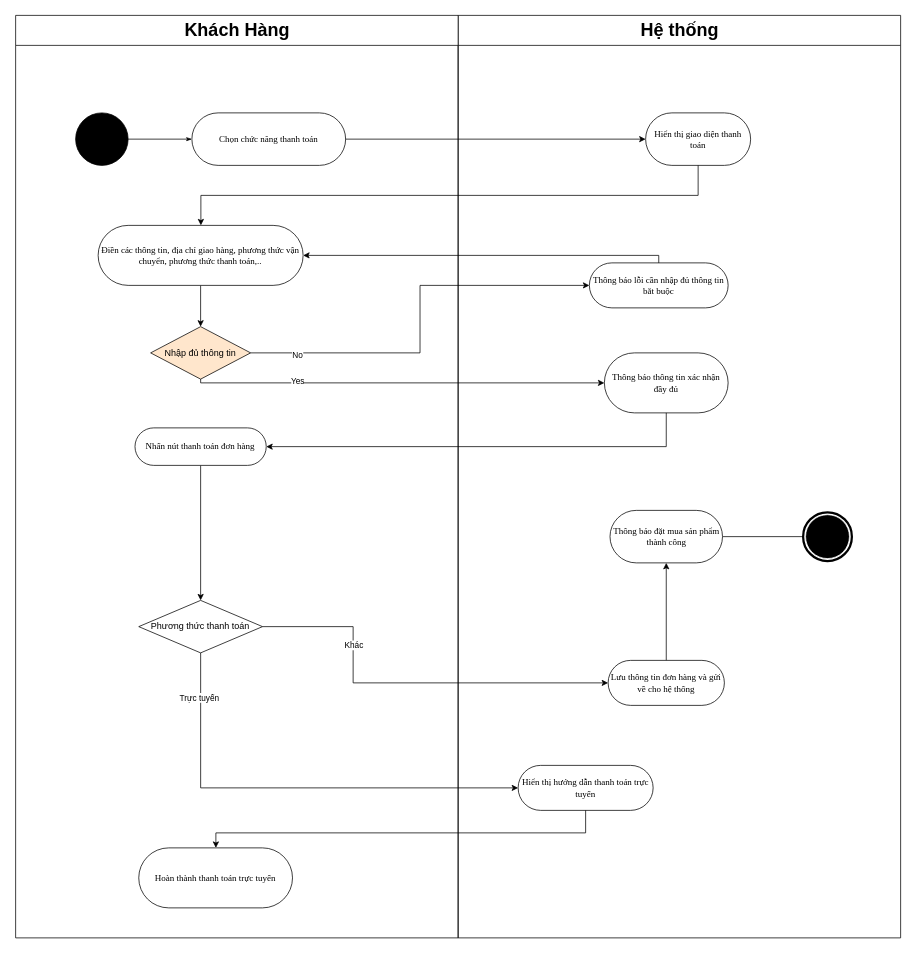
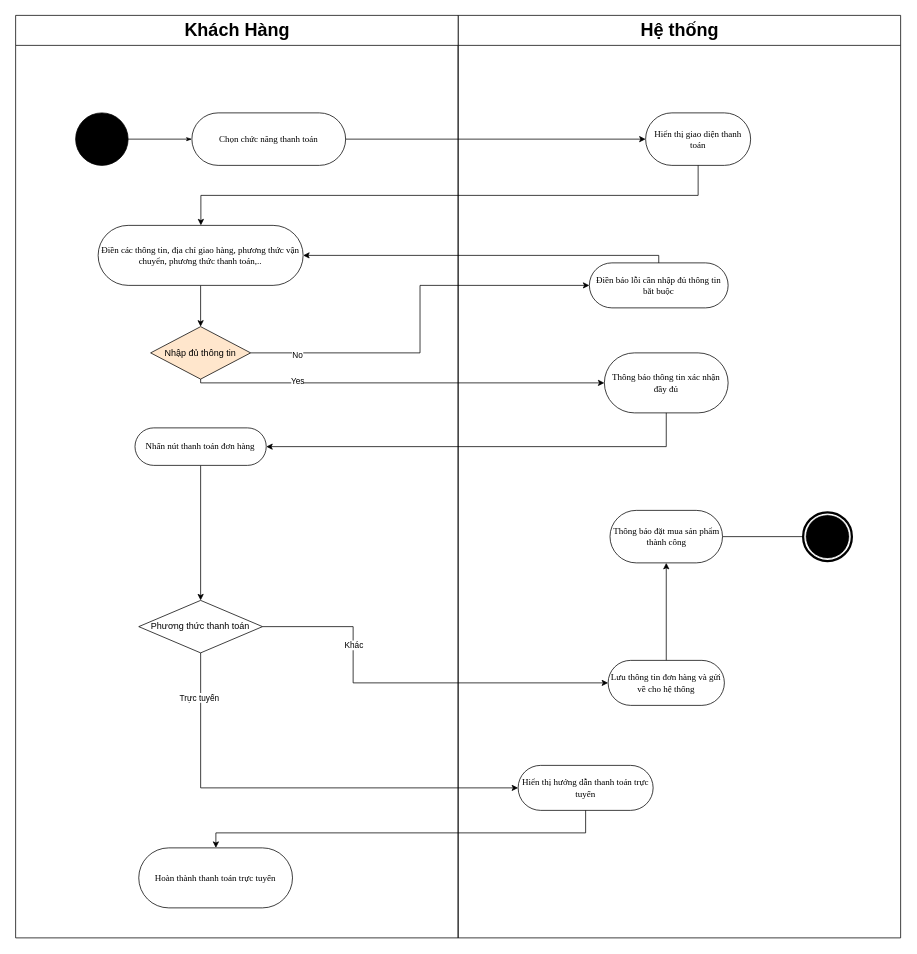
node "Thông báo lỗi cần nhập đủ thông tin bắt buộc": label "Thông báo lỗi cần nhập đủ thông tin bắt buộc" -> "Điền báo lỗi cần nhập đủ thông tin bắt buộc"
